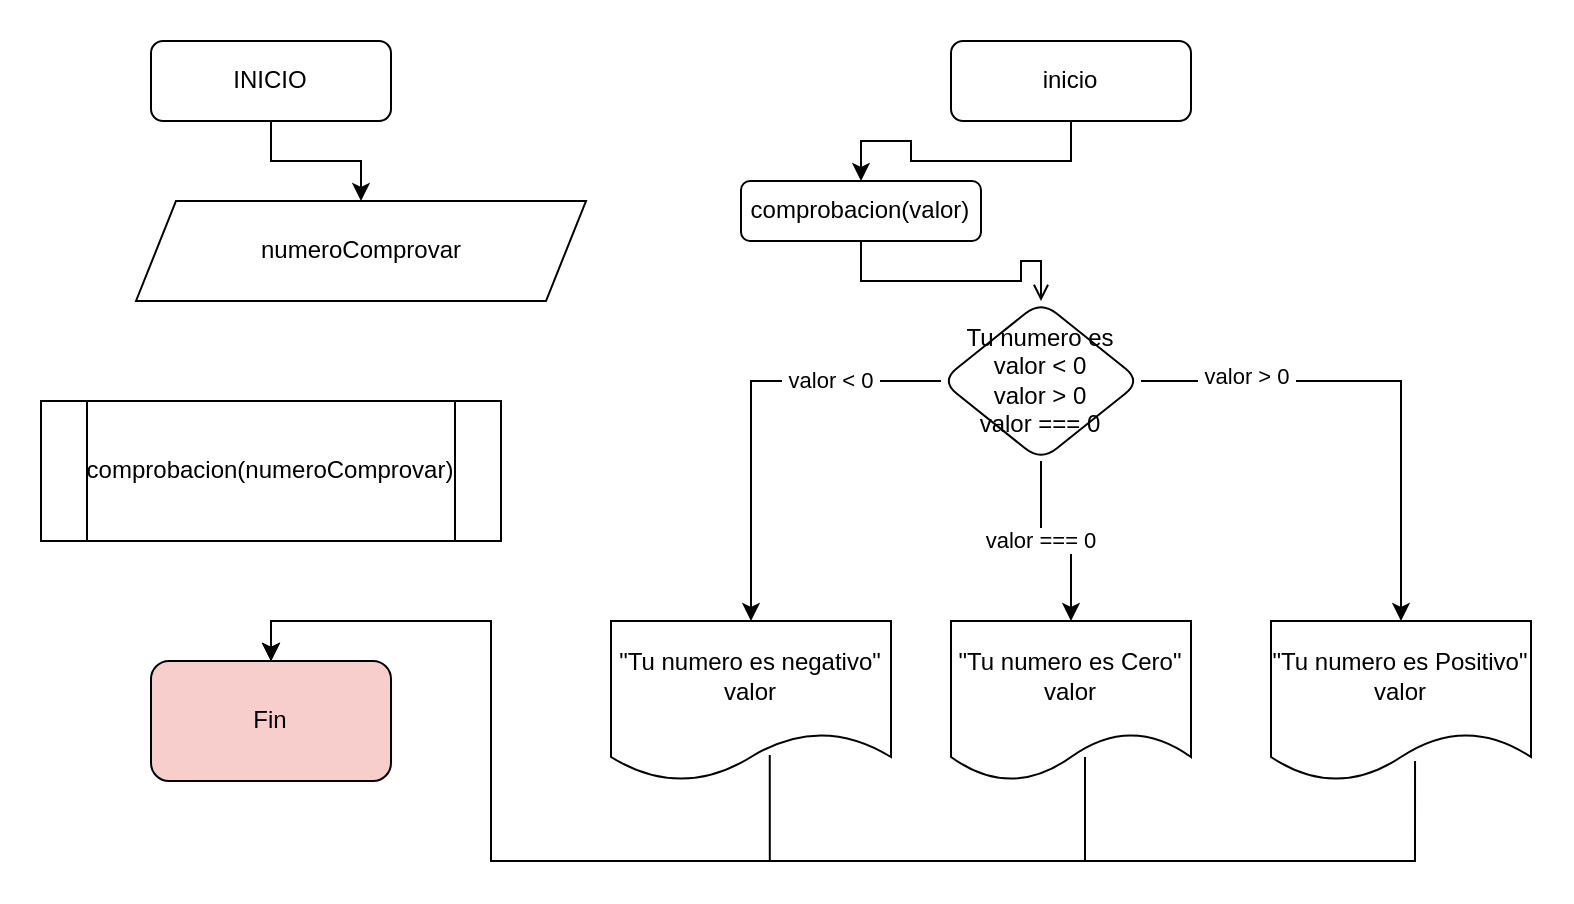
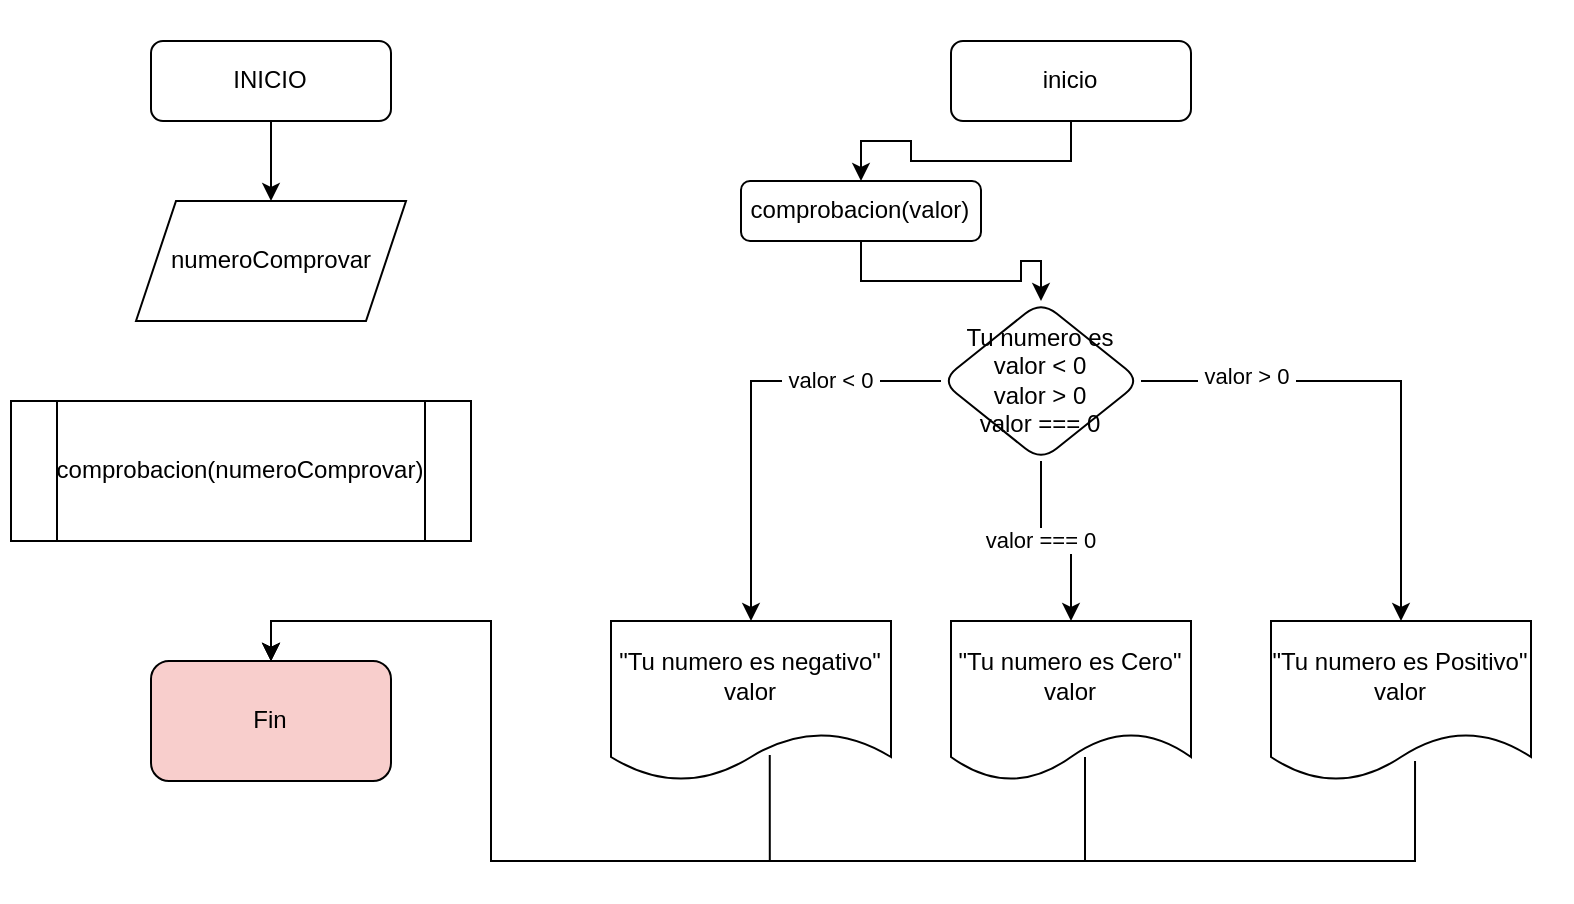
node "numeroComprovar": size 450x100 -> 270x120
edge "comprobacion(valor)" -> "Tu numero es valor < 0 valor > 0 valor === 0": arrowhead open -> classic
node "comprobacion(numeroComprovar)": moved (271, 471) -> (241, 471)
